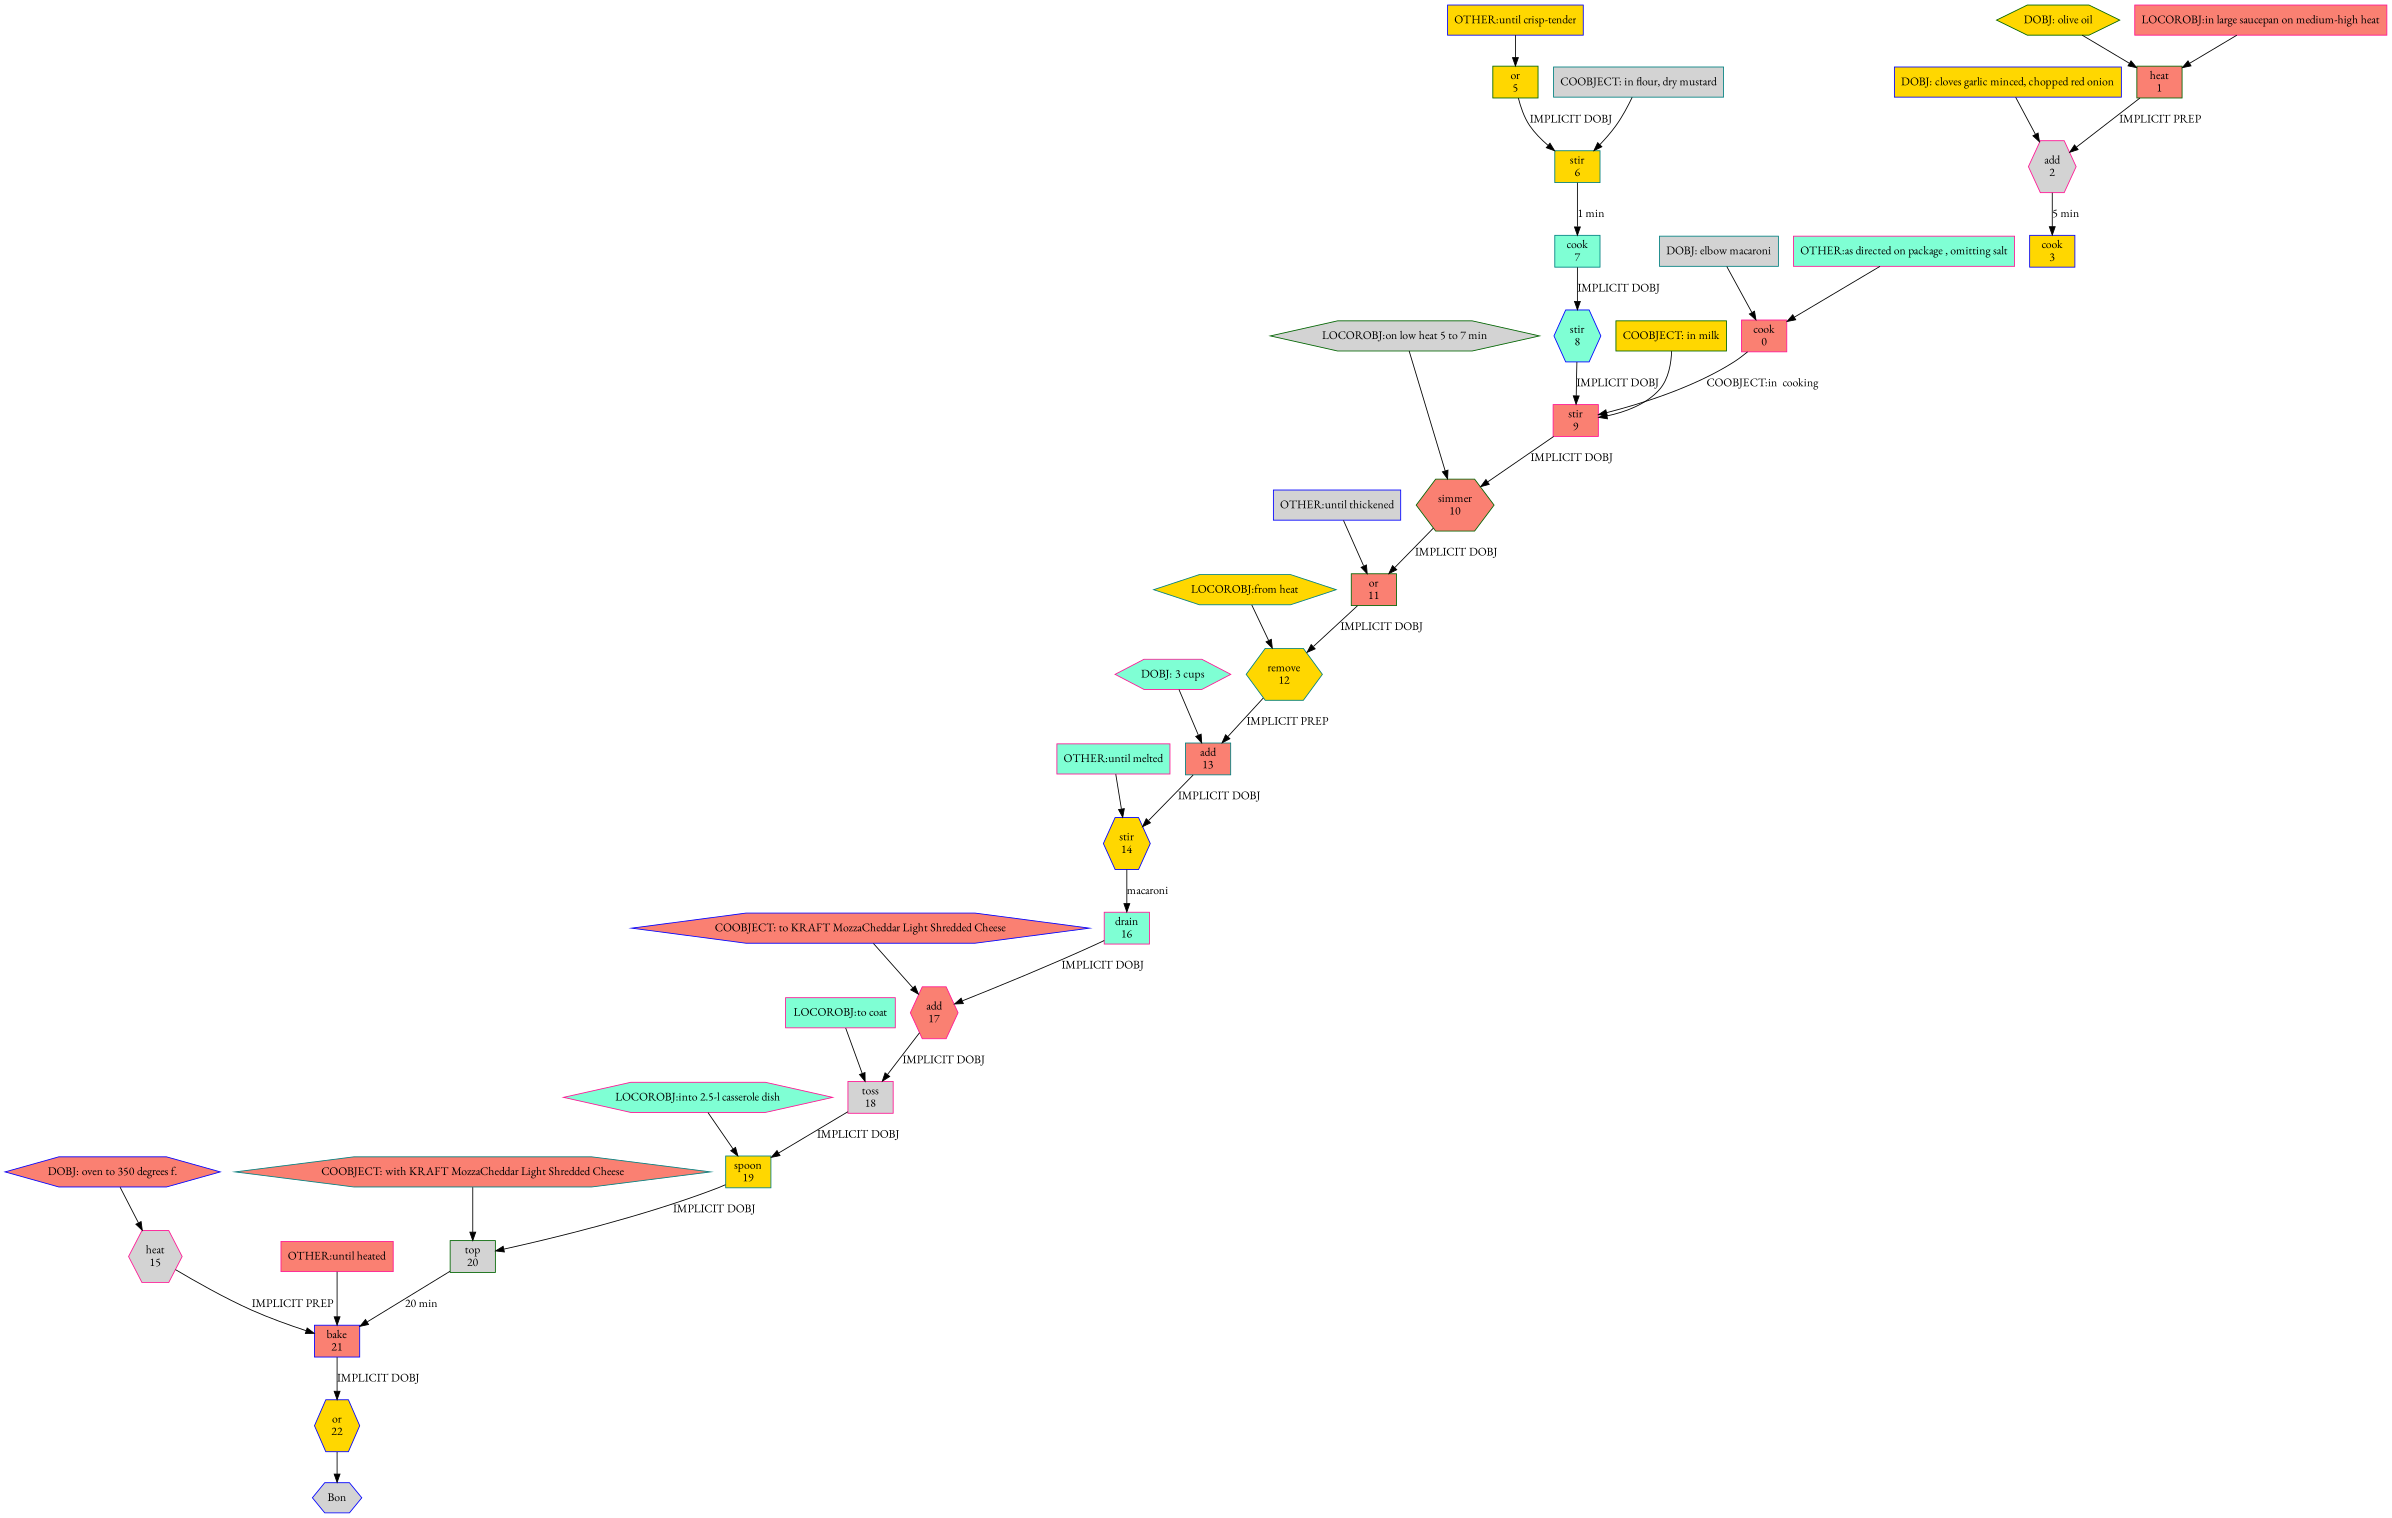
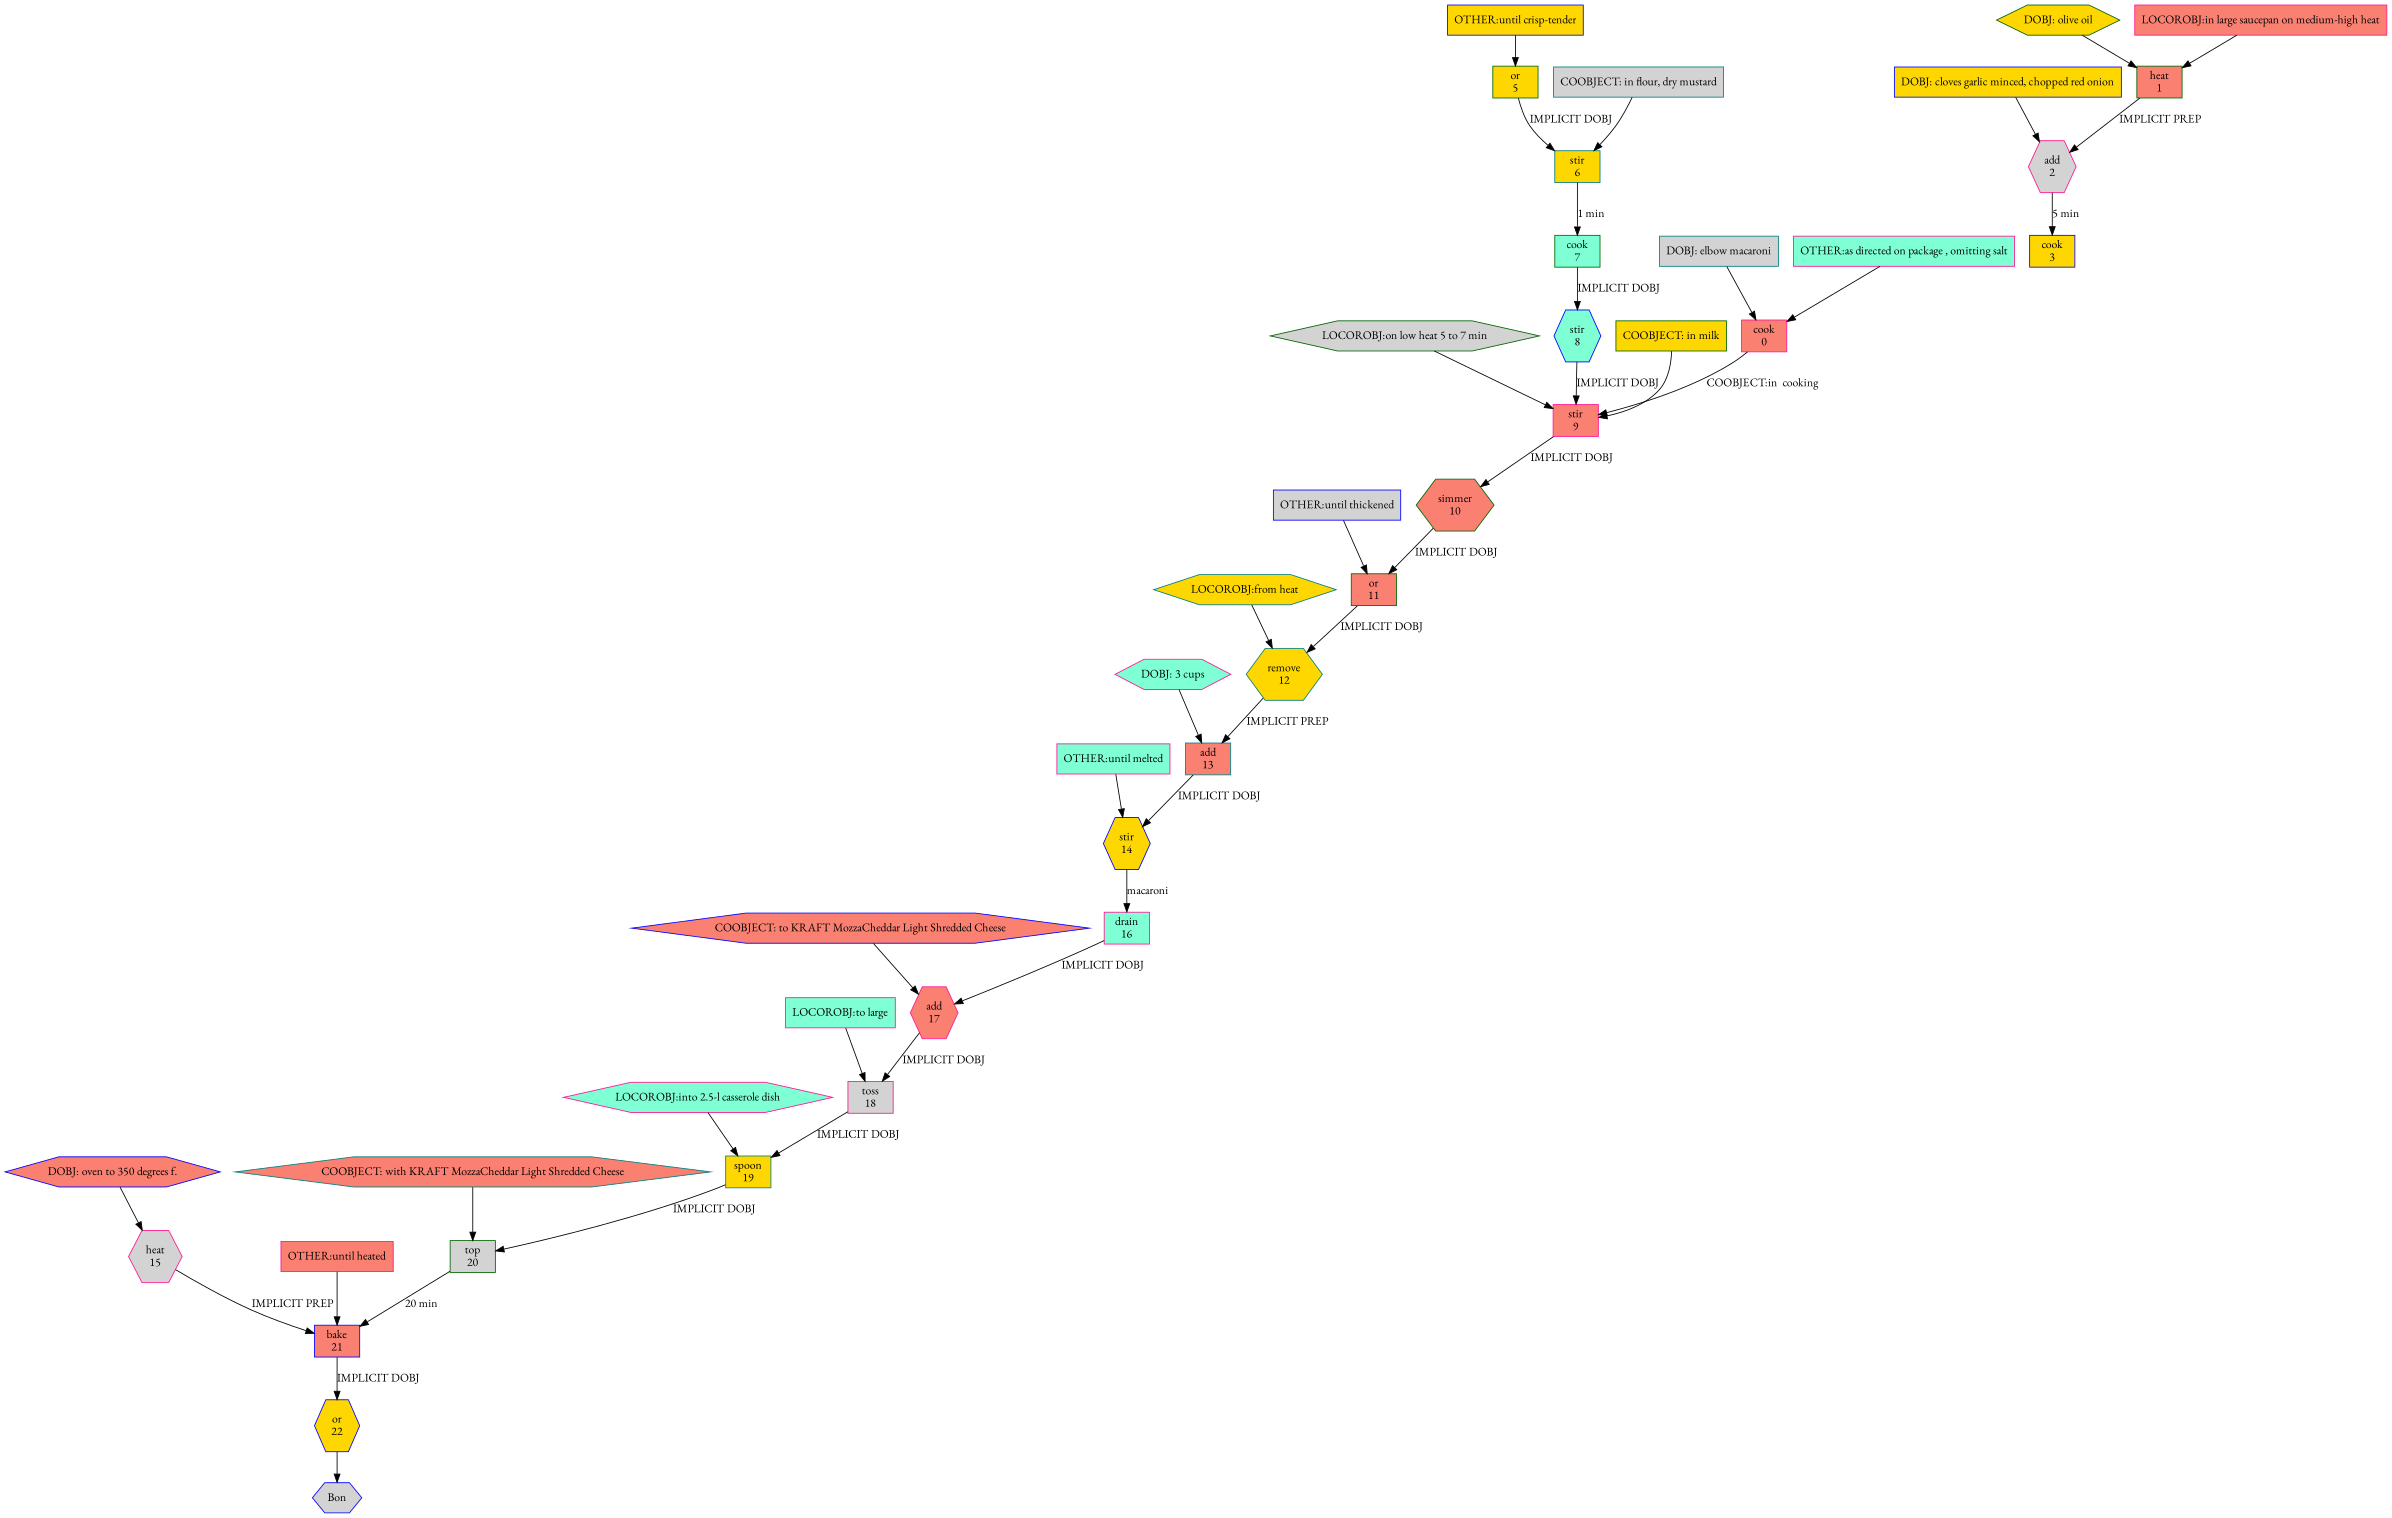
node "cook 7": color teal -> darkgreen
edge "LOCOROBJ:on low heat 5 to 7 min" -> "simmer 10": now "LOCOROBJ:on low heat 5 to 7 min" -> "stir 9"
node "LOCOROBJ:to coat": label "LOCOROBJ:to coat" -> "LOCOROBJ:to large"
